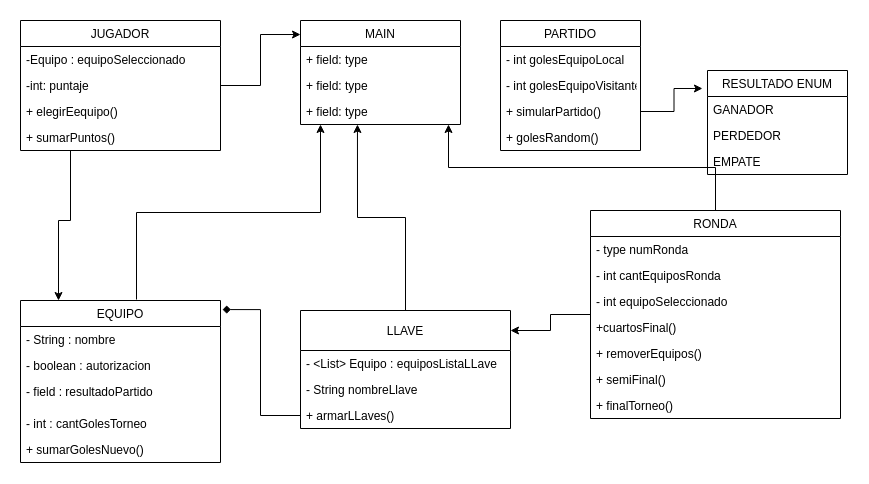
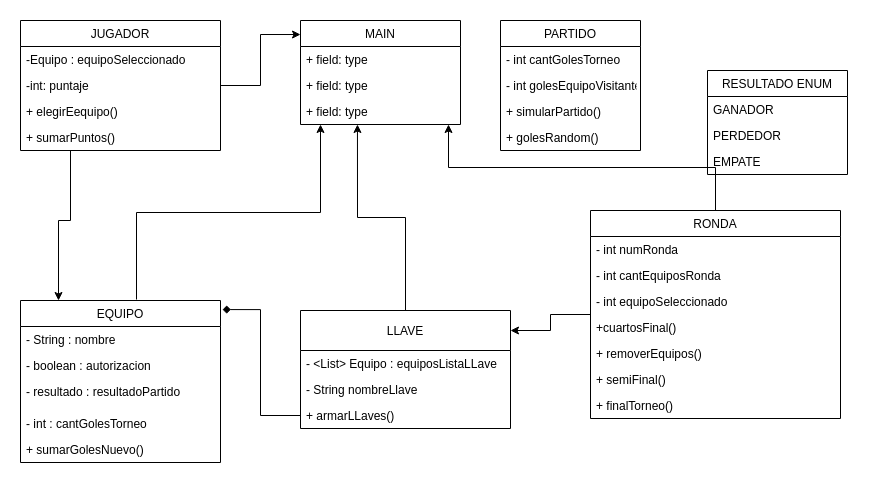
node "- int golesEquipoLocal": label "- int golesEquipoLocal" -> "- int cantGolesTorneo"
edge "+ simularPartido()" -> "RESULTADO ENUM": removed
node "- type numRonda": label "- type numRonda" -> "- int numRonda"
node "- field : resultadoPartido": label "- field : resultadoPartido" -> "- resultado : resultadoPartido"
